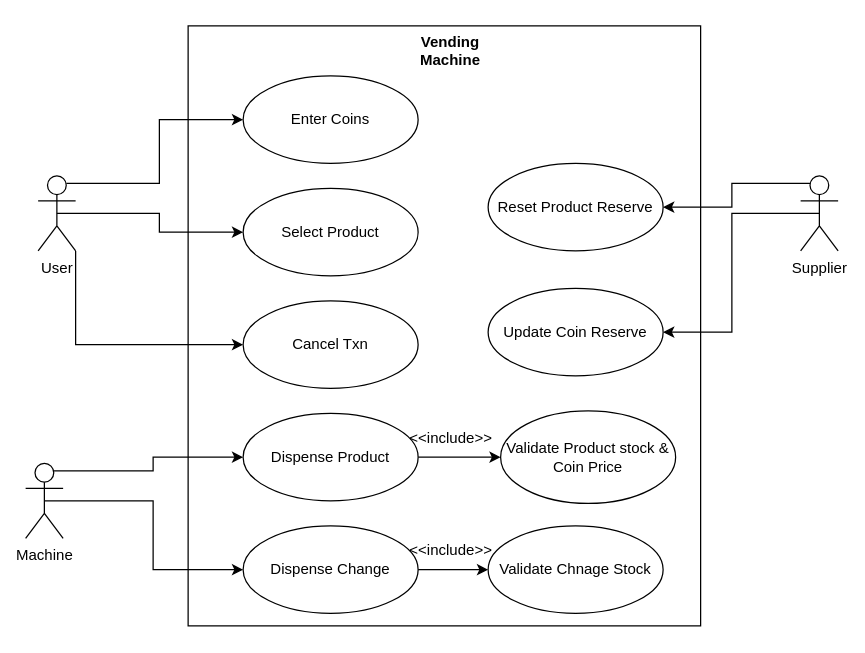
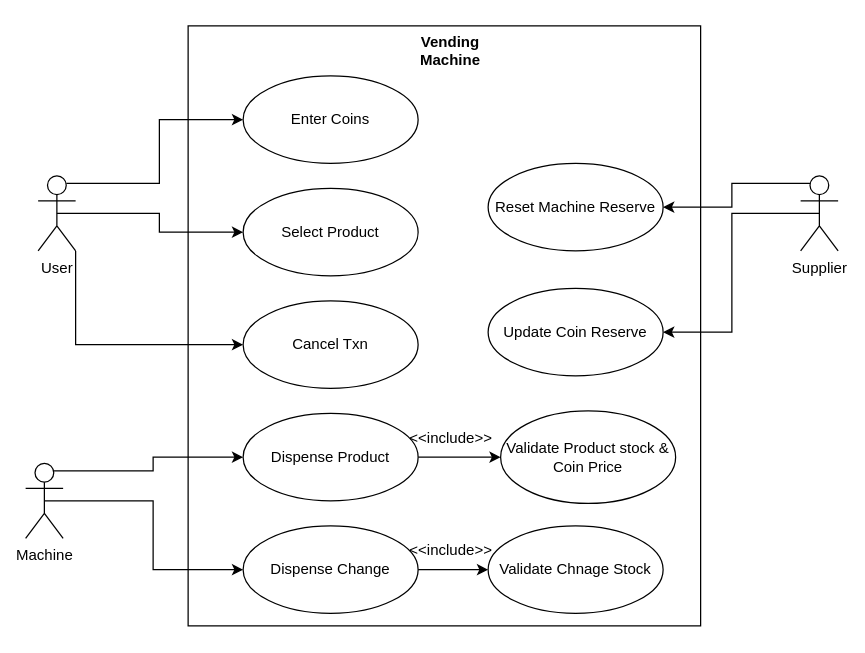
node "Reset Product Reserve": label "Reset Product Reserve" -> "Reset Machine Reserve"
